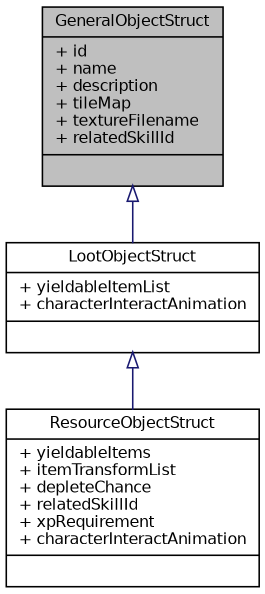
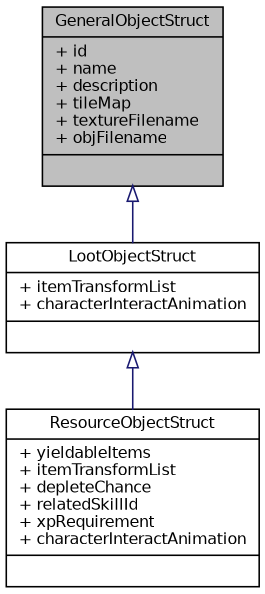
node "GeneralObjectStruct": text "+ relatedSkillId" -> "+ objFilename"
node "LootObjectStruct": text "+ yieldableItemList" -> "+ itemTransformList"
